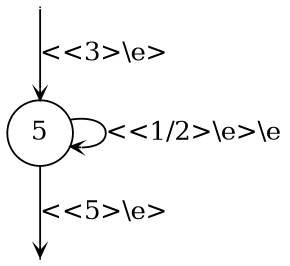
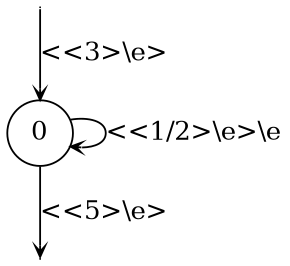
node "5": label "5" -> "0"
